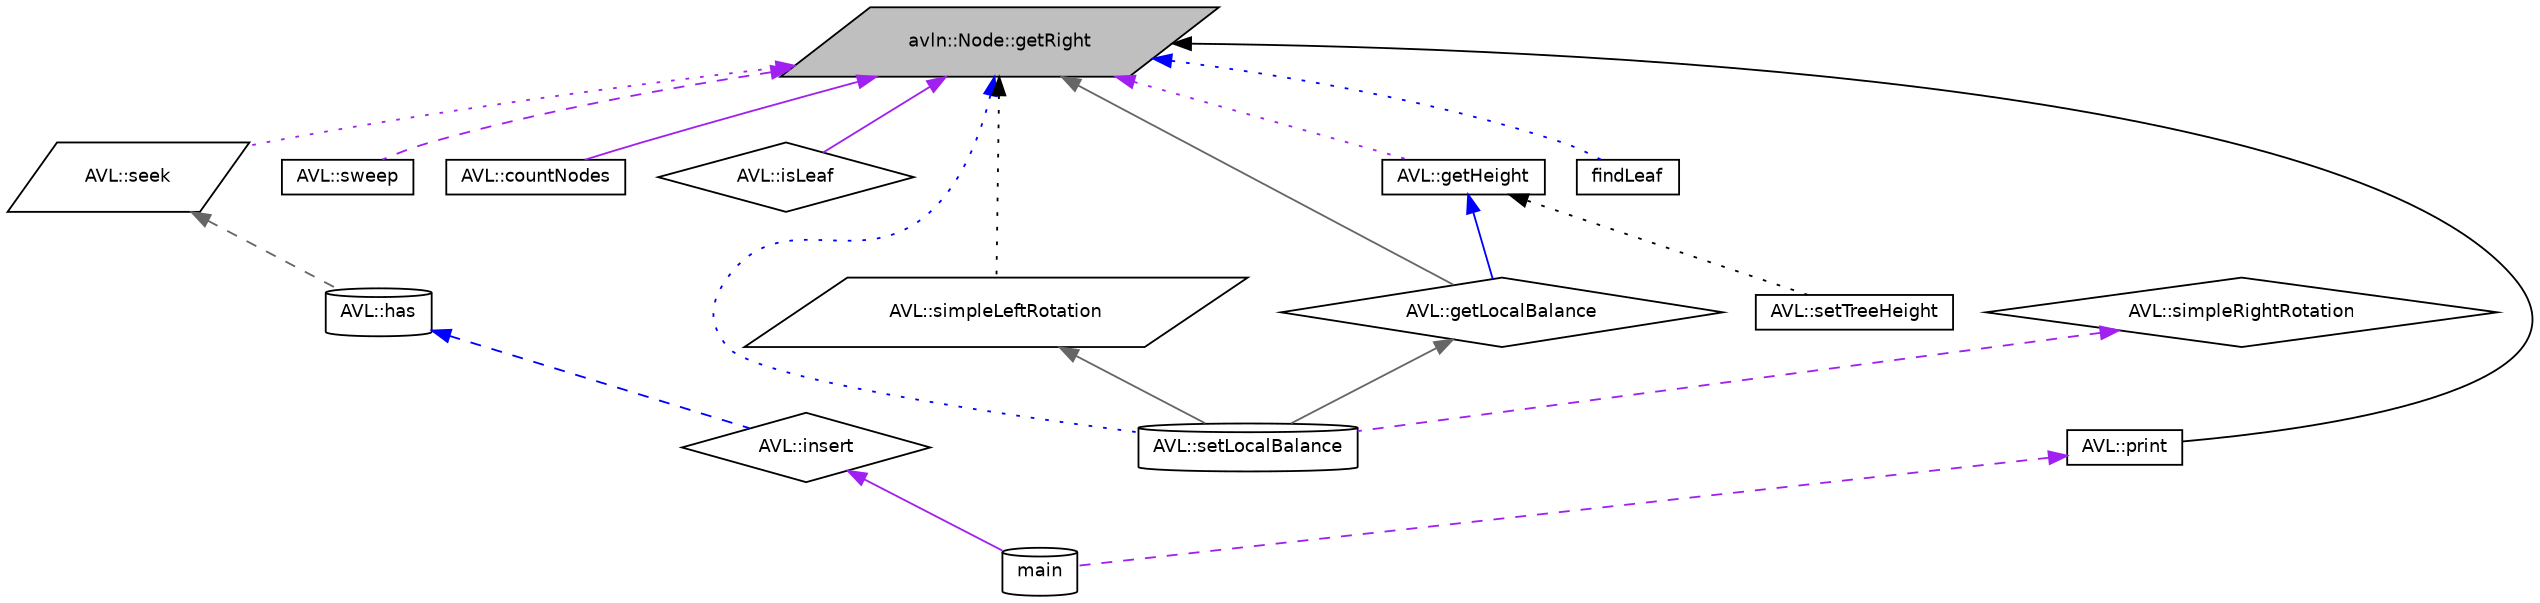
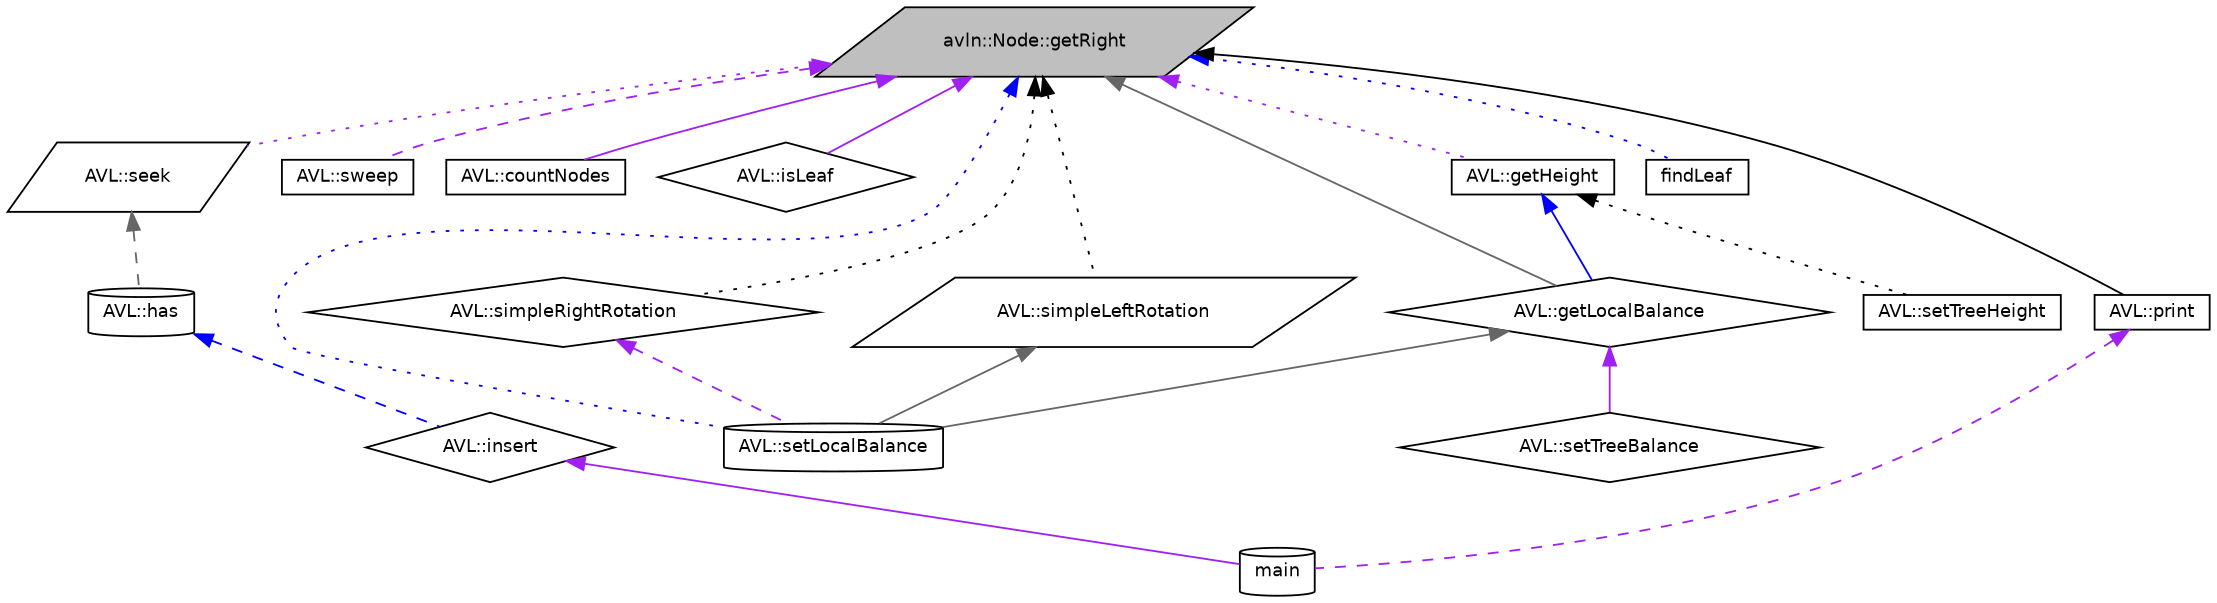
edge "AVL::simpleRightRotation" -> "avln::Node::getRight": added
node "AVL::setTreeBalance": added
